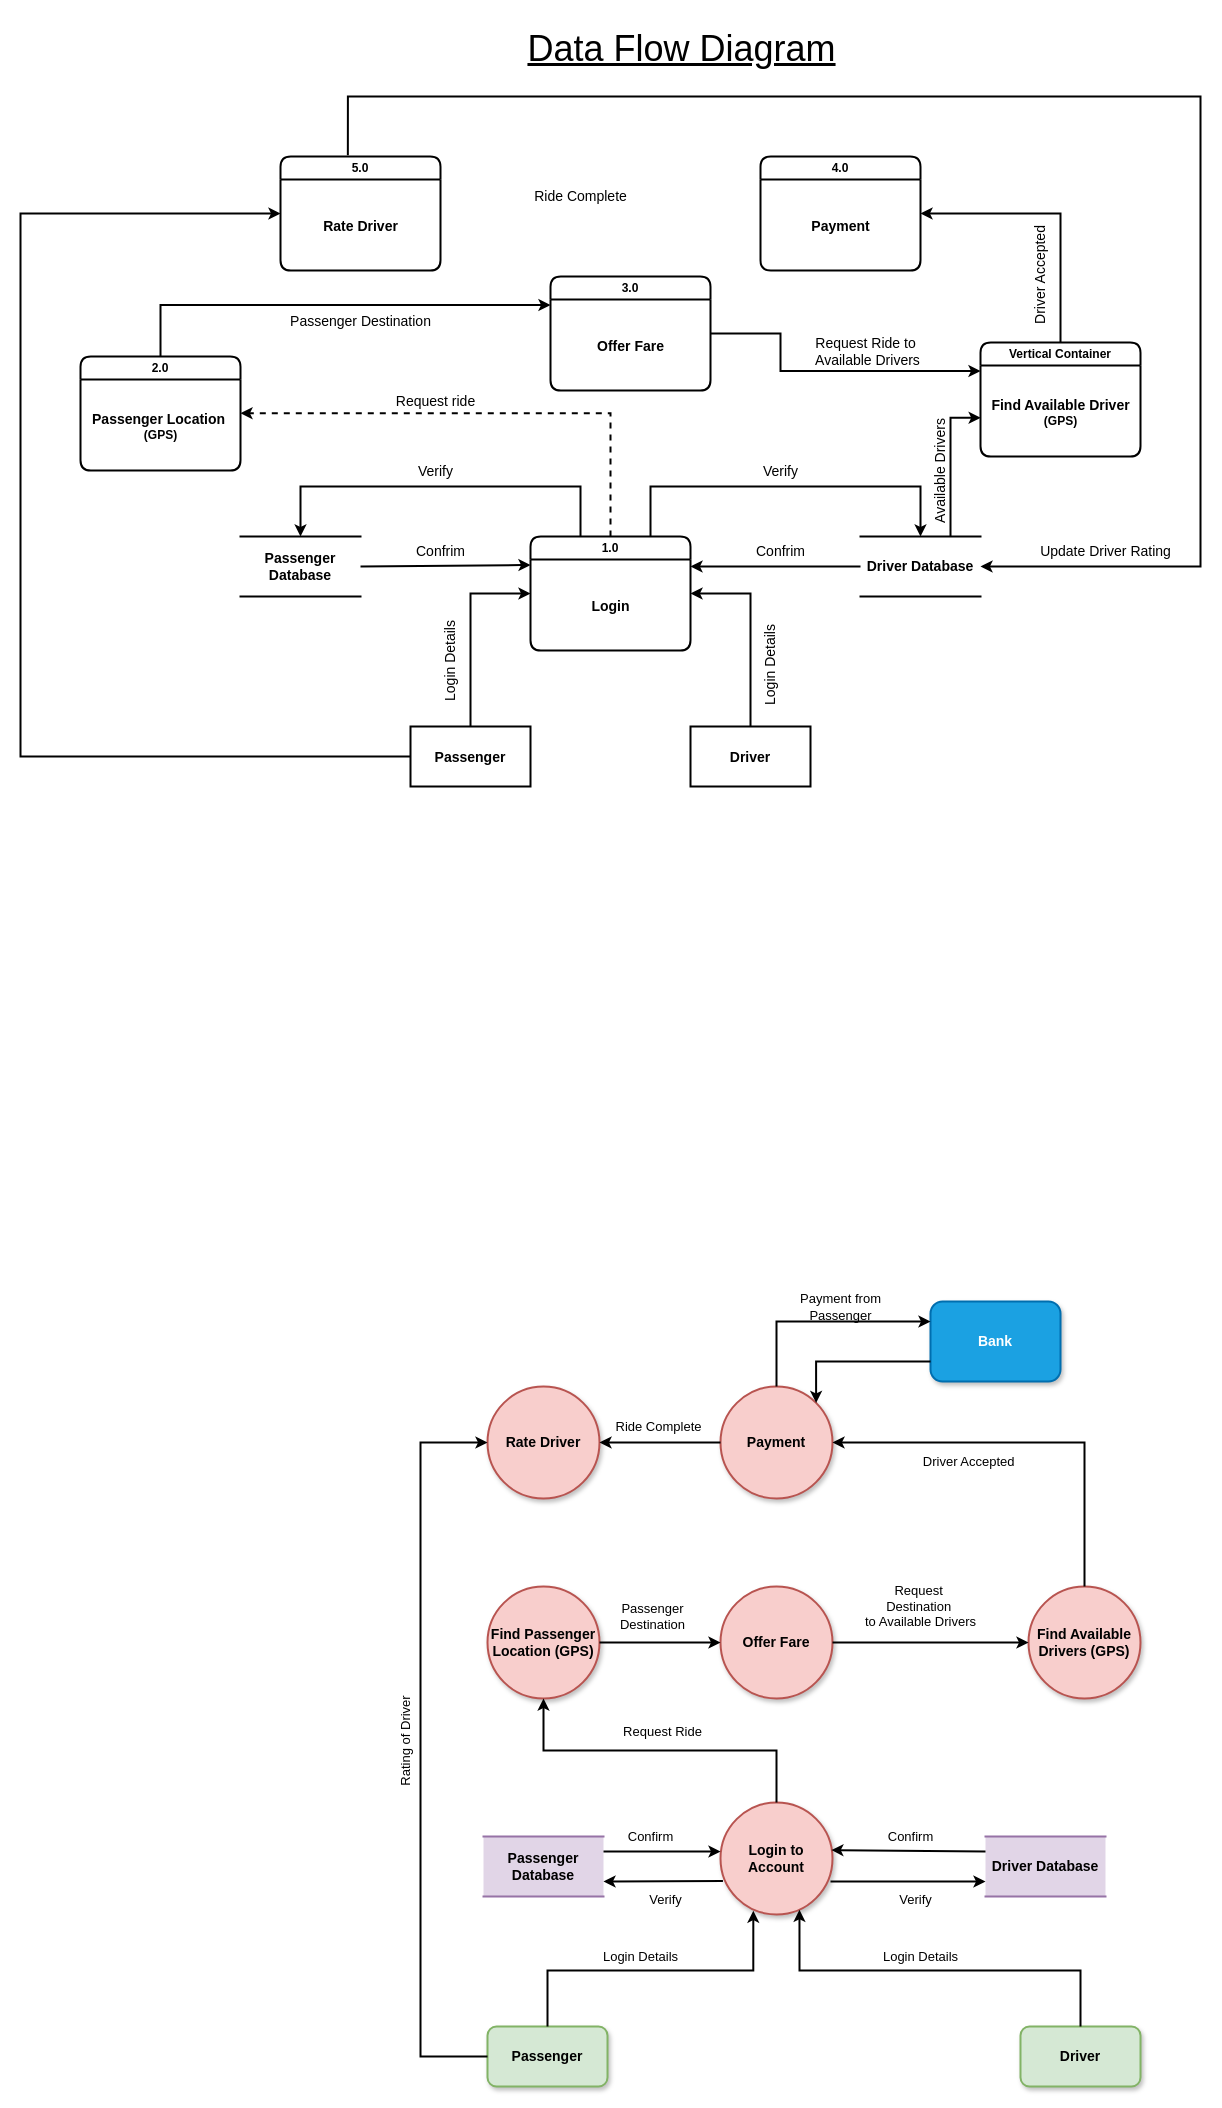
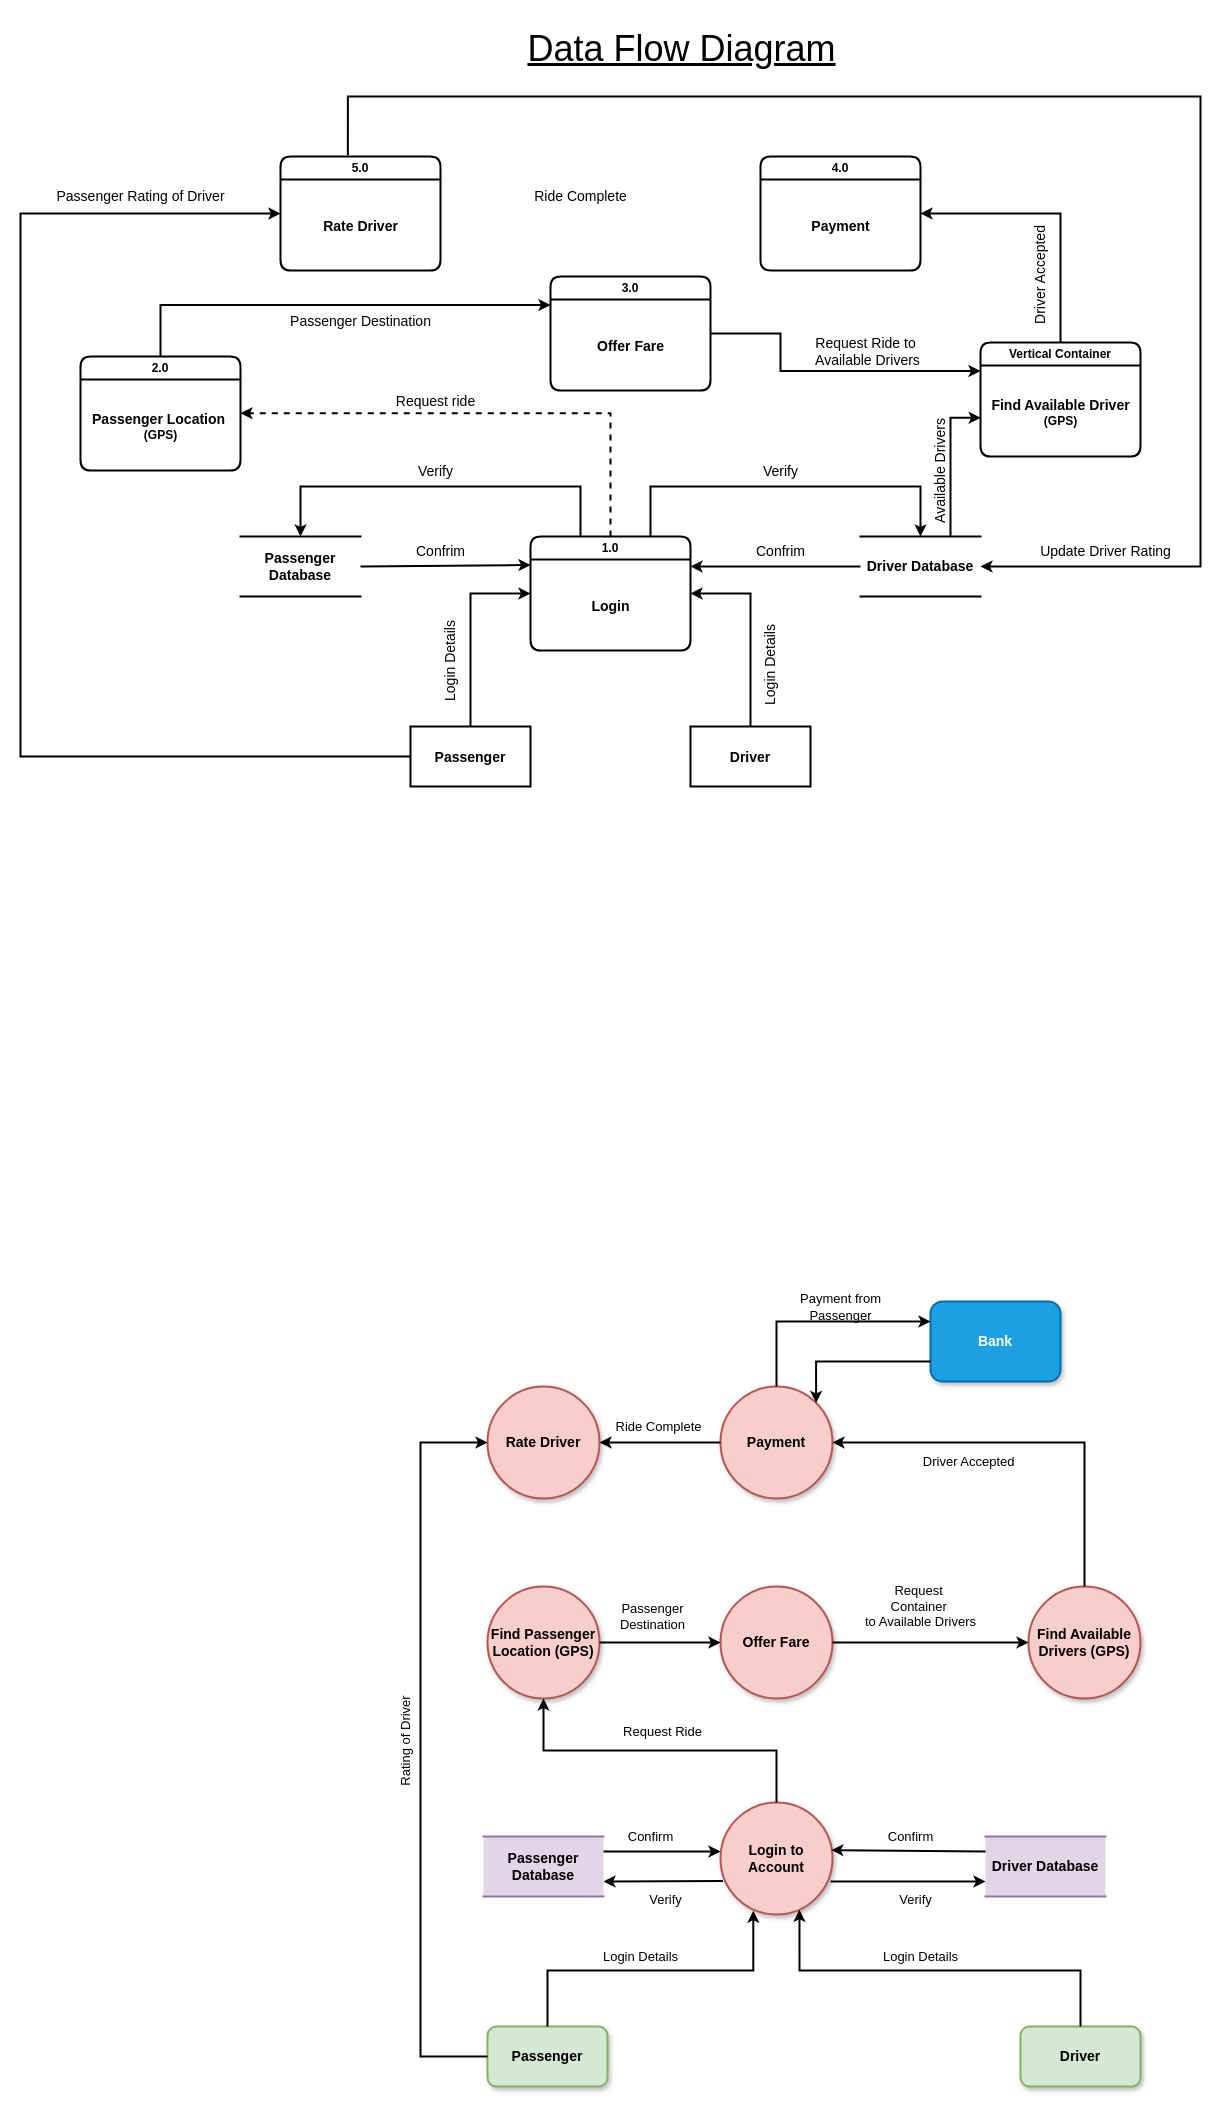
node "Passenger Rating of Driver": added
node "Request Destination to Available Drivers": label "Request Destination to Available Drivers" -> "Request Container to Available Drivers"
